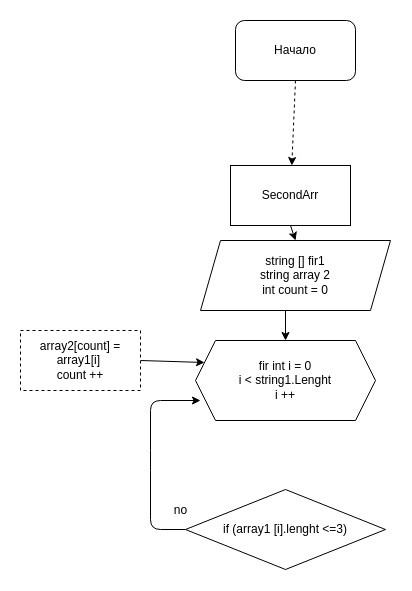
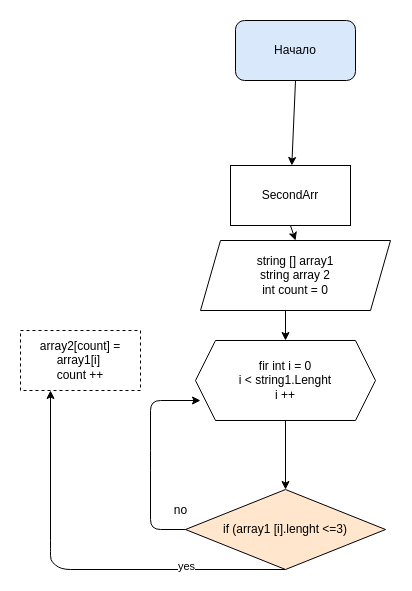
node "Начало": fillcolor #ffffff -> #dae8fc
edge "Начало" -> "SecondArr": style dashed -> solid
node "string [] fir1 string array 2 int count = 0": label "string [] fir1 string array 2 int count = 0" -> "string [] array1 string array 2 int count = 0"
edge "array2[count] = array1[i] count ++" -> "fir int i = 0 i < string1.Lenght i ++": removed
edge "fir int i = 0 i < string1.Lenght i ++" -> "if (array1 [i].lenght <=3)": added
node "if (array1 [i].lenght <=3)": fillcolor #ffffff -> #ffe6cc
edge "if (array1 [i].lenght <=3)" -> "array2[count] = array1[i] count ++": added, label "yes"
